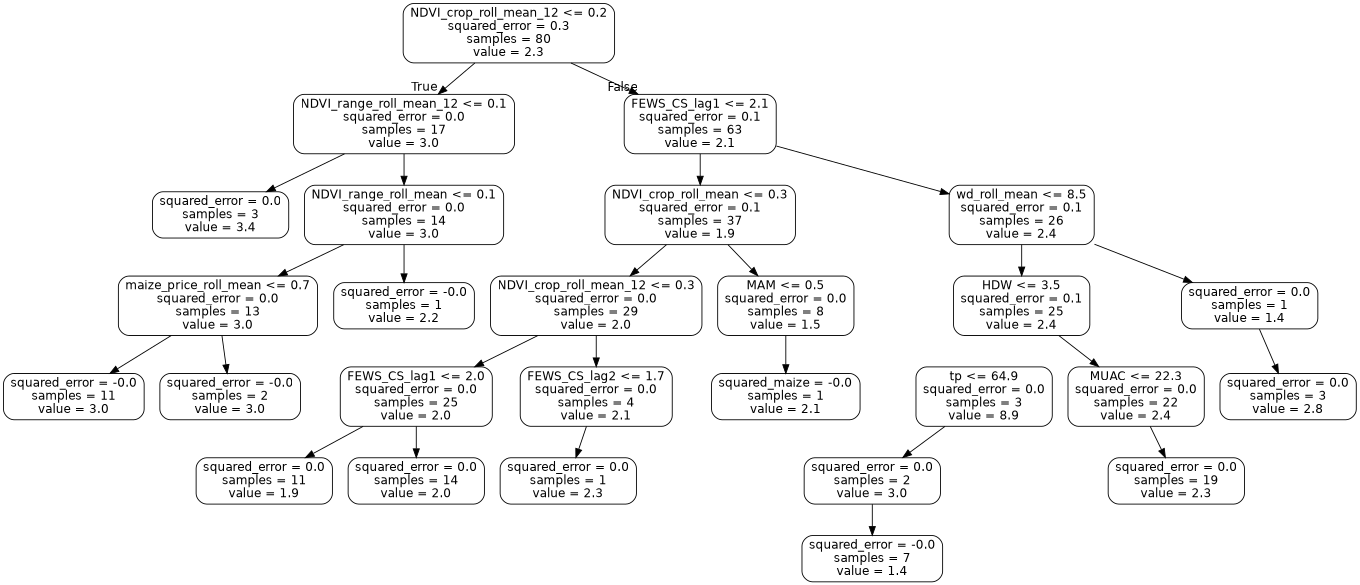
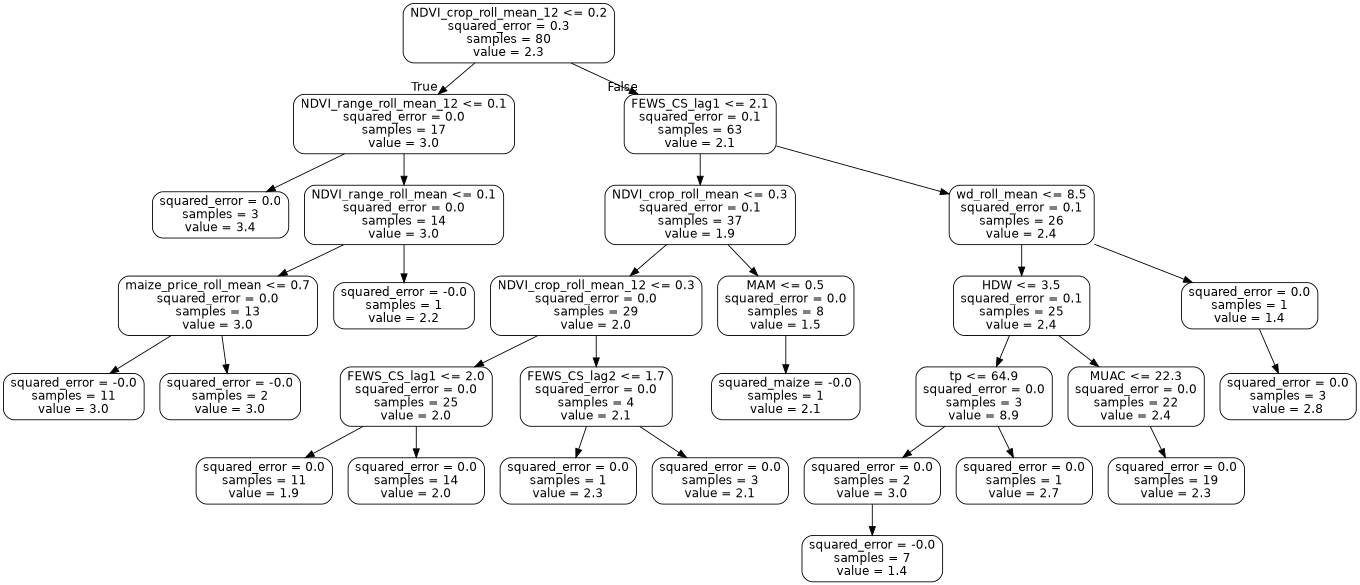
edge "HDW <= 3.5 squared_error = 0.1 samples = 25 value = 2.4" -> "tp <= 64.9 squared_error = 0.0 samples = 3 value = 8.9": added
node "squared_error = 0.0 samples = 3 value = 2.1": added
node "squared_error = 0.0 samples = 1 value = 2.7": added
